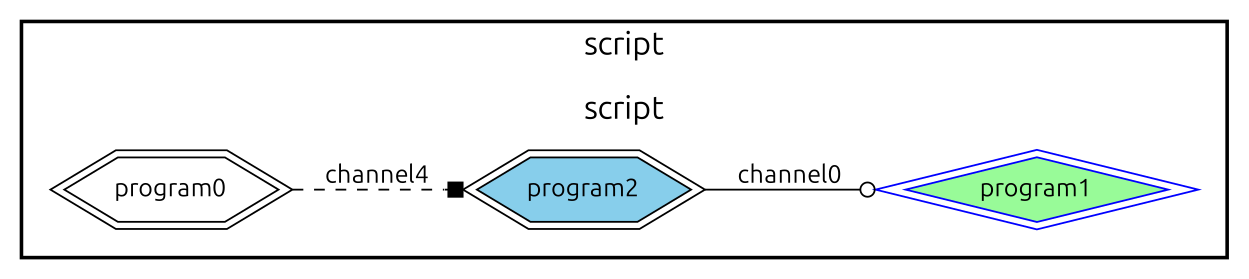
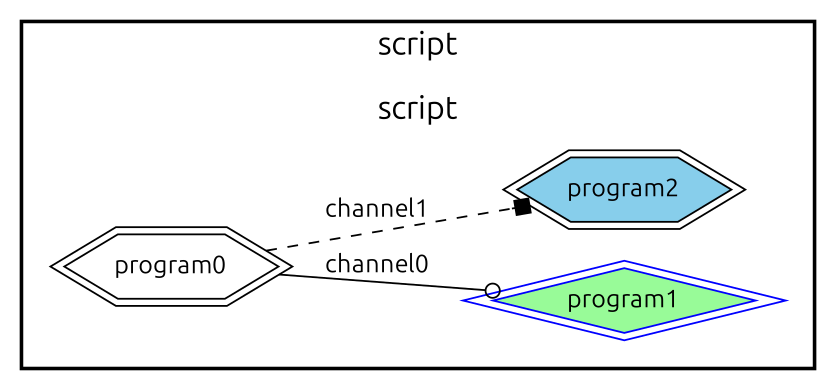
edge "program0" -> "program2": label "channel4" -> "channel1"
edge "program2" -> "program1": now "program0" -> "program1"
